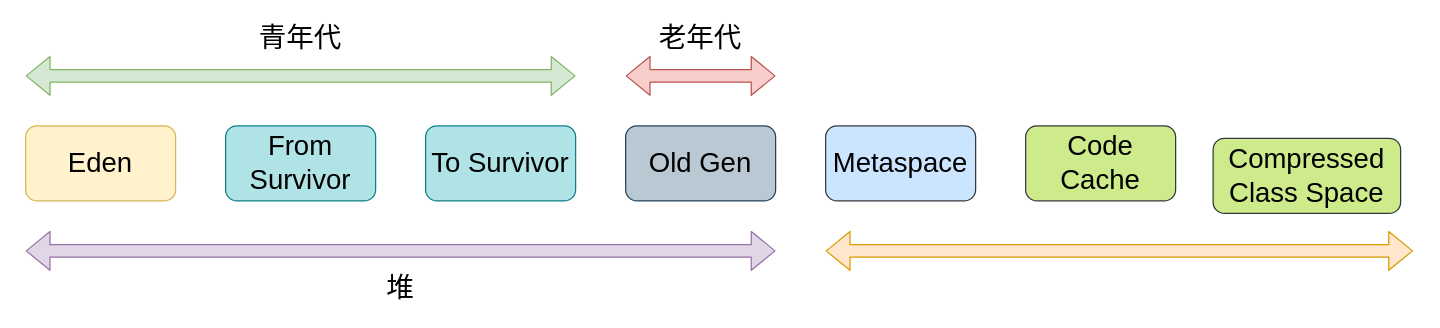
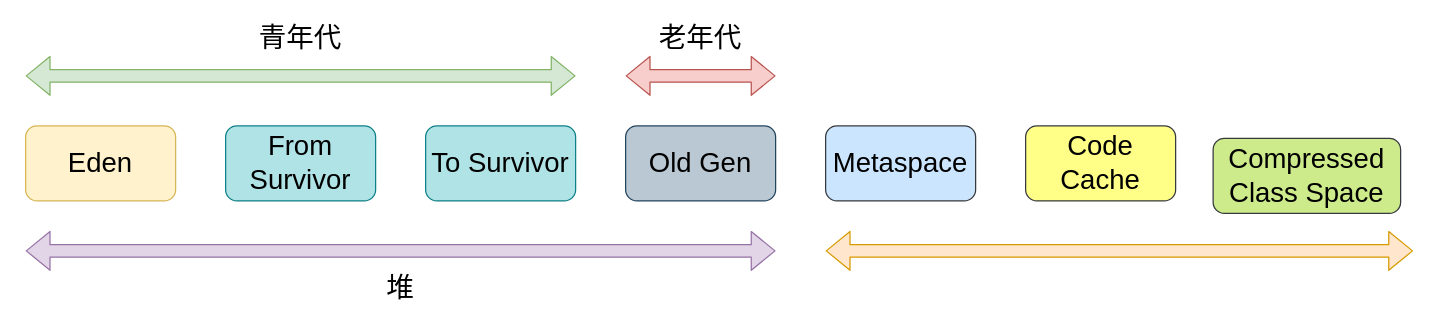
node "Code Cache": fillcolor #cdeb8b -> #ffff88
